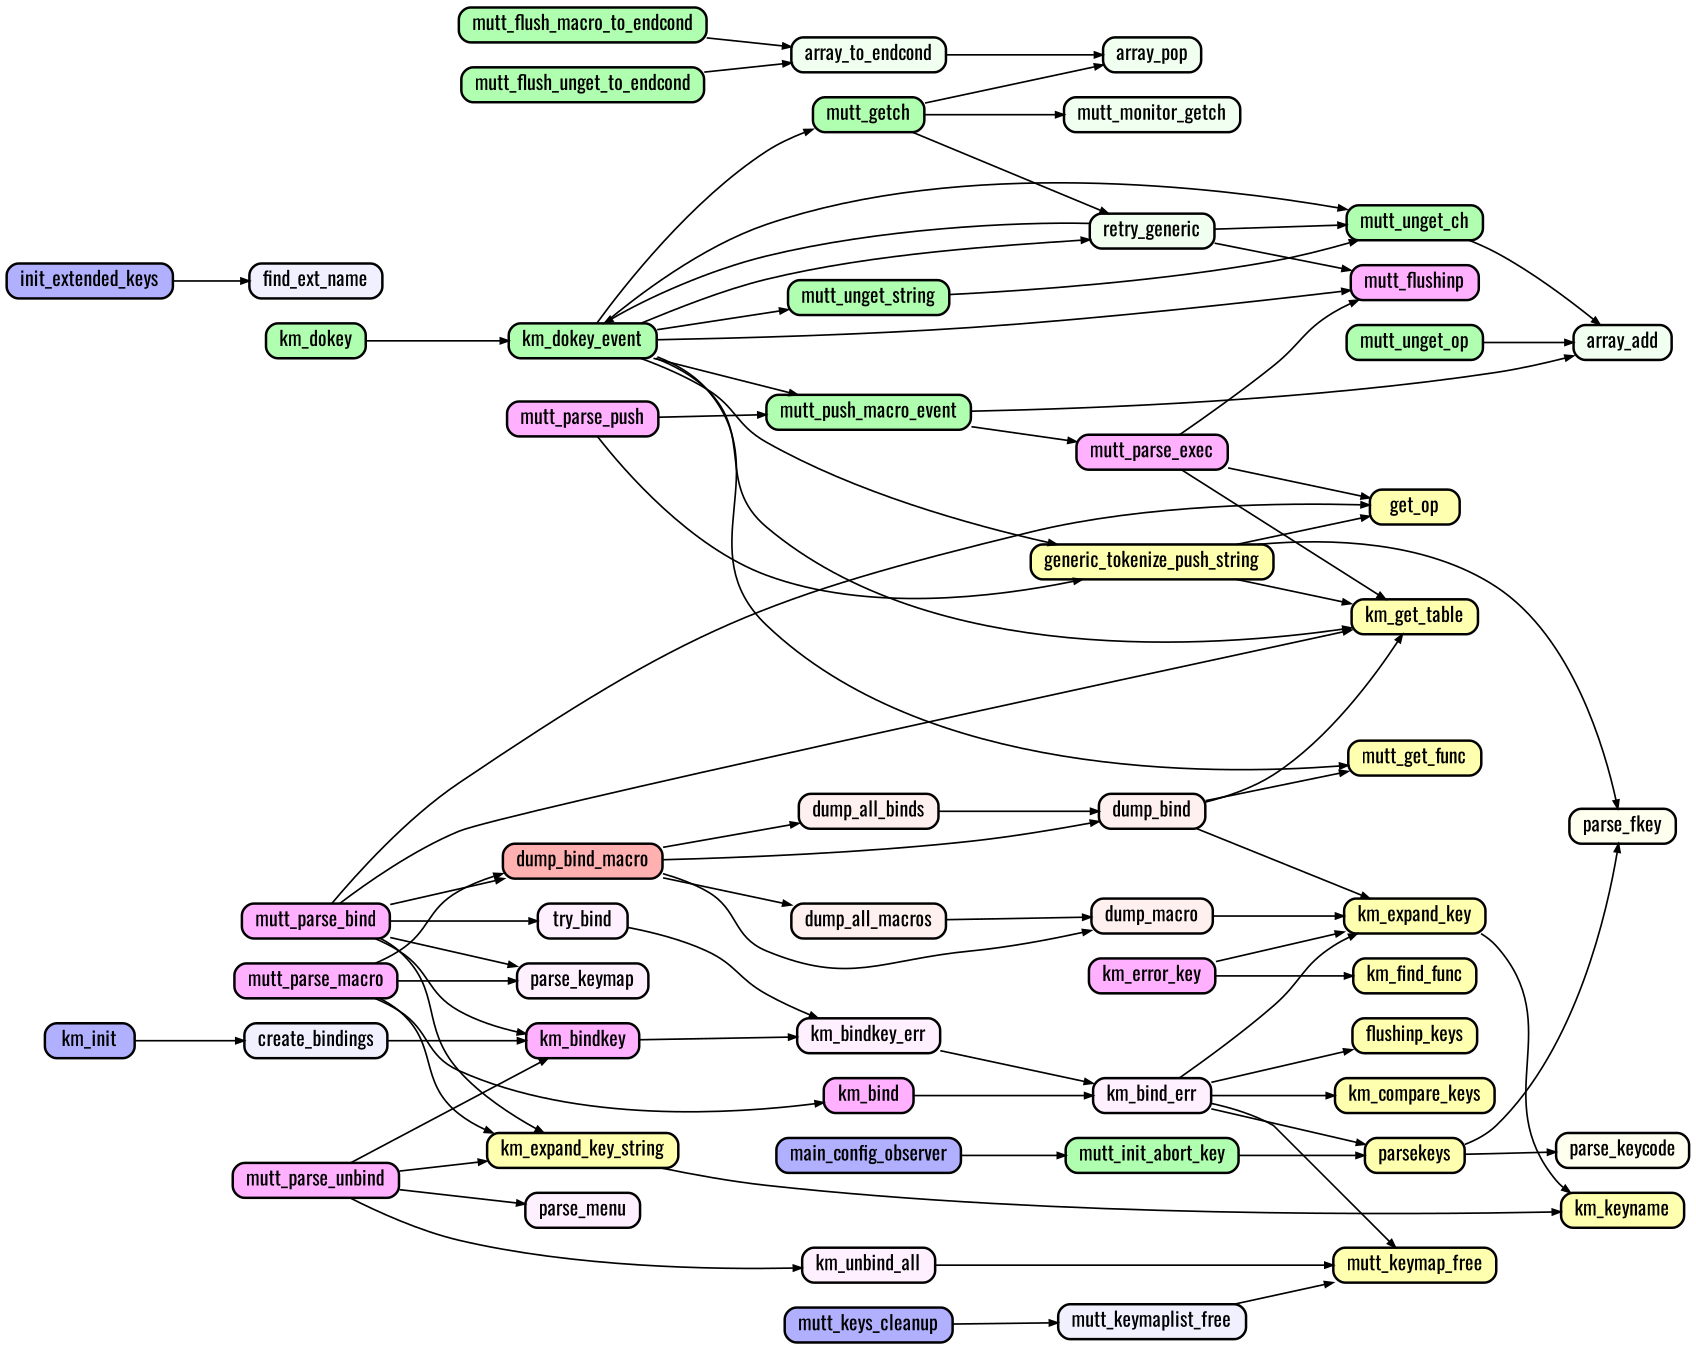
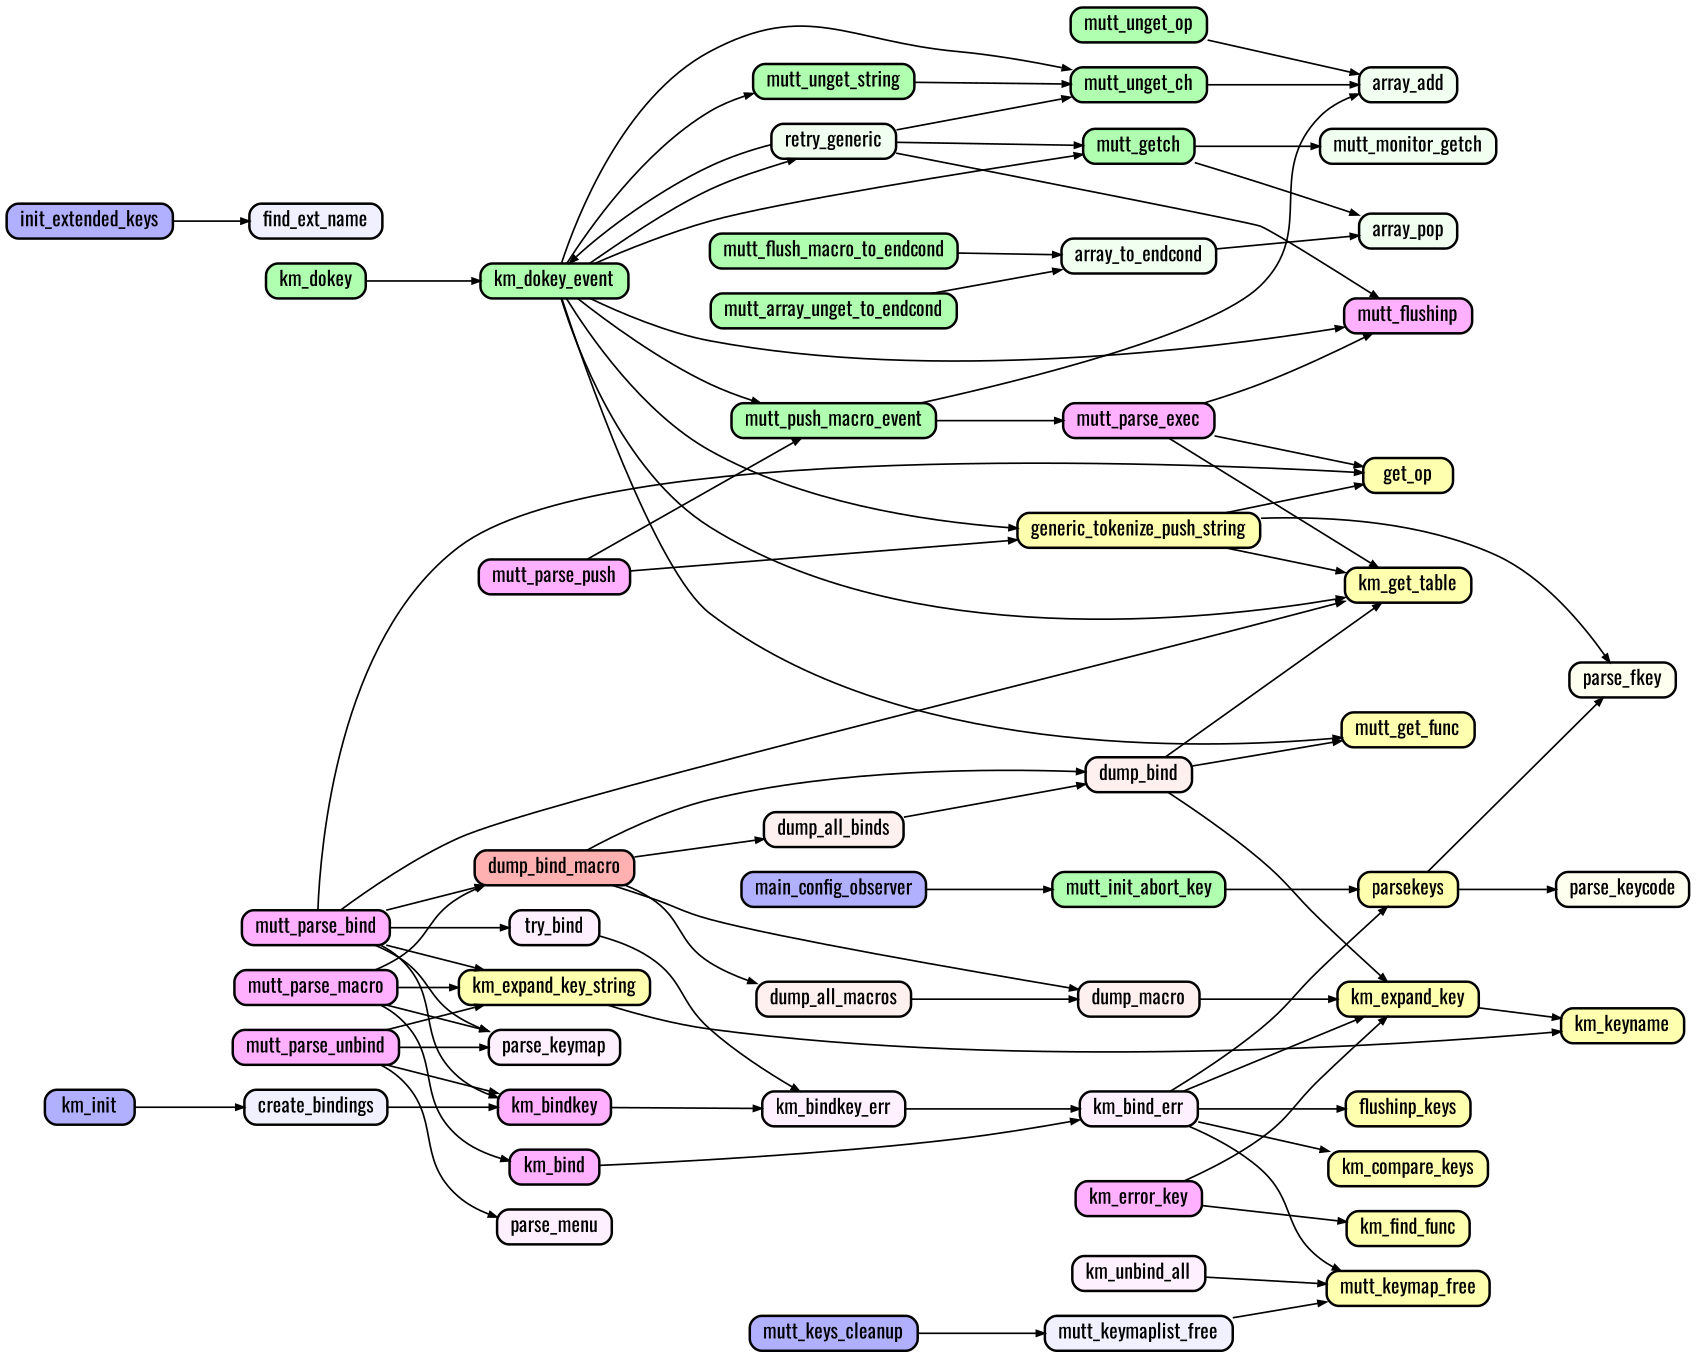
node "mutt_flush_unget_to_endcond": label "mutt_flush_unget_to_endcond" -> "mutt_array_unget_to_endcond"
edge "mutt_getch" -> "retry_generic": reversed
edge "mutt_parse_unbind" -> "km_unbind_all": now "mutt_parse_unbind" -> "parse_keymap"
